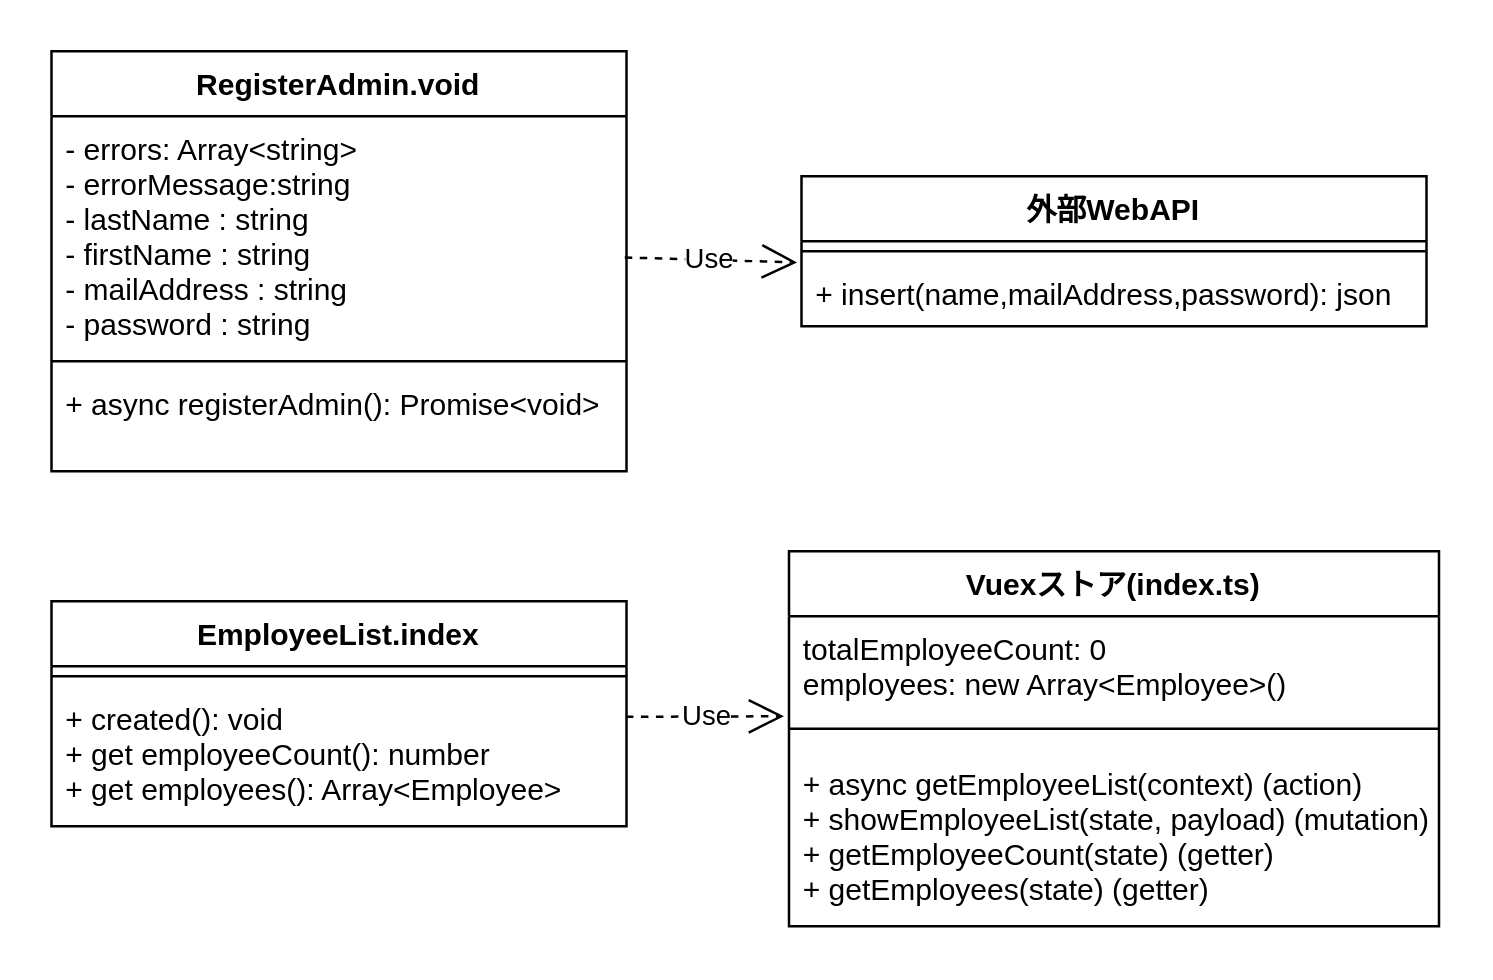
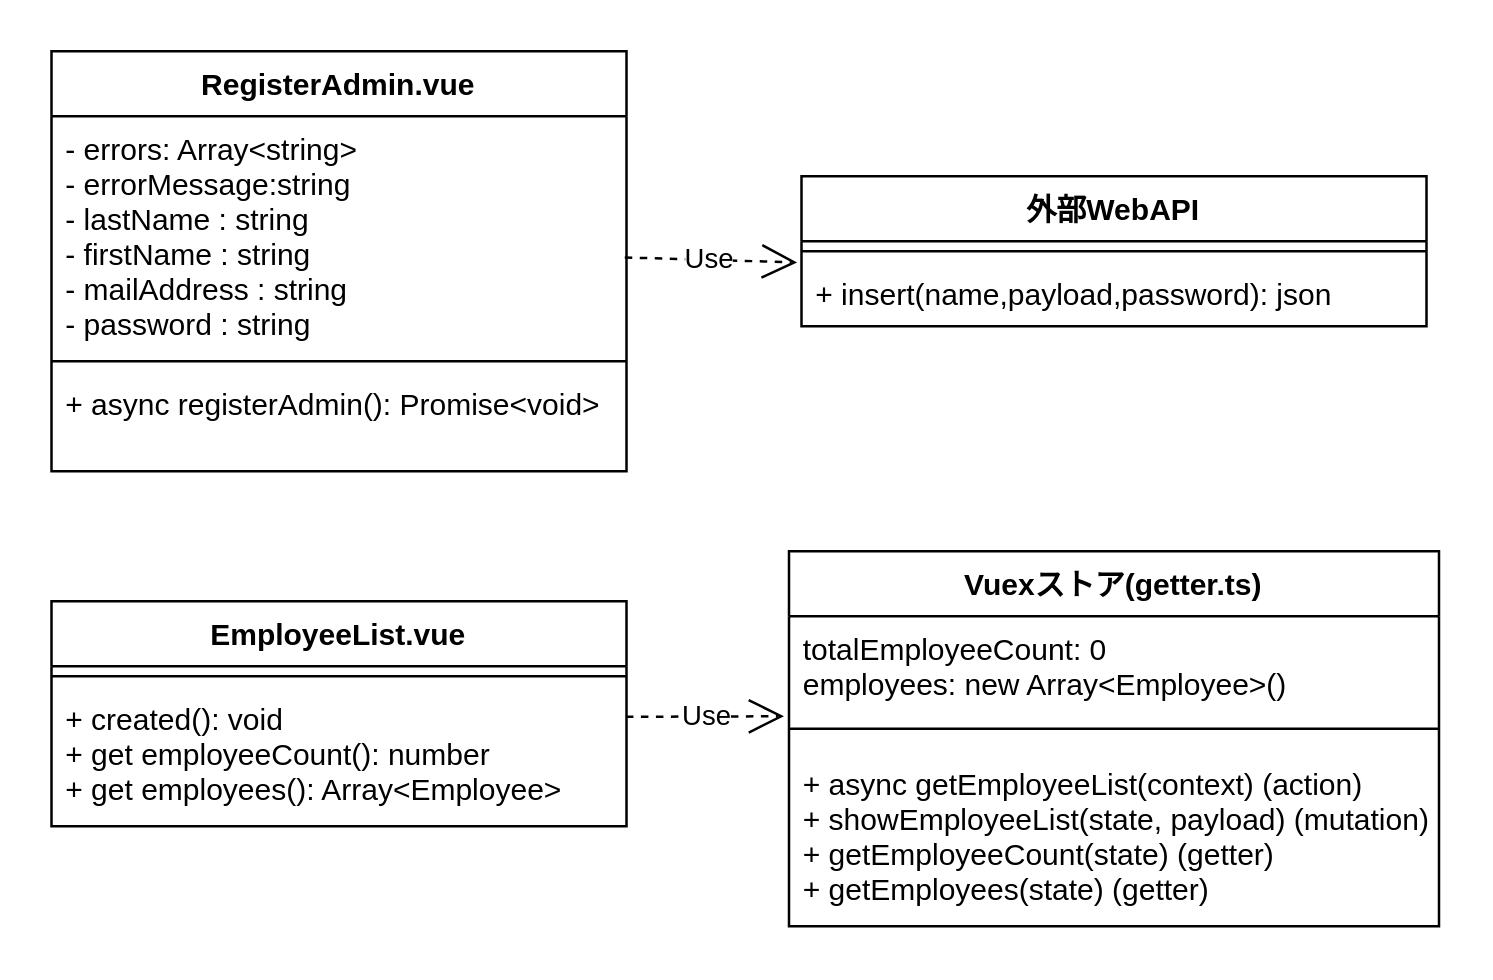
node "RegisterAdmin.void": label "RegisterAdmin.void" -> "RegisterAdmin.vue"
node "+ insert(name,mailAddress,password): json": label "+ insert(name,mailAddress,password): json" -> "+ insert(name,payload,password): json"
node "Vuexストア(index.ts)": label "Vuexストア(index.ts)" -> "Vuexストア(getter.ts)"
node "EmployeeList.index": label "EmployeeList.index" -> "EmployeeList.vue"
